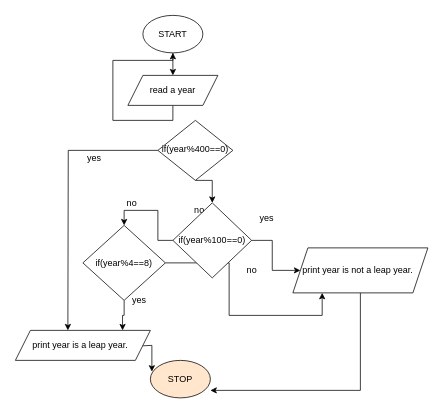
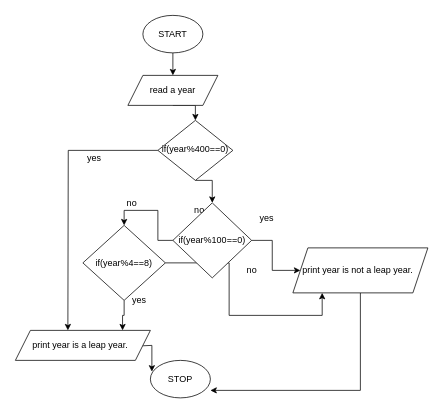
edge "read a year" -> "START": now "read a year" -> "if(year%400==0)"
node "STOP": fillcolor #ffe6cc -> #ffffff
